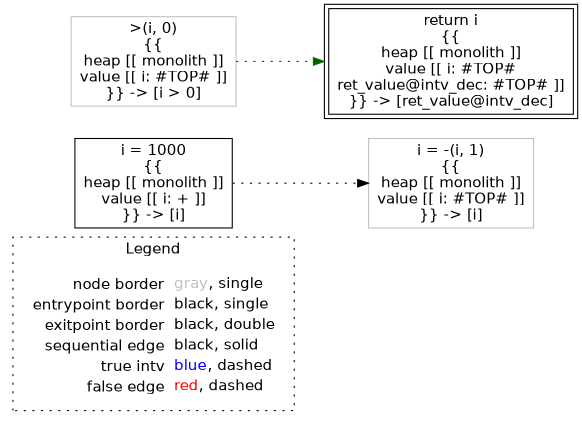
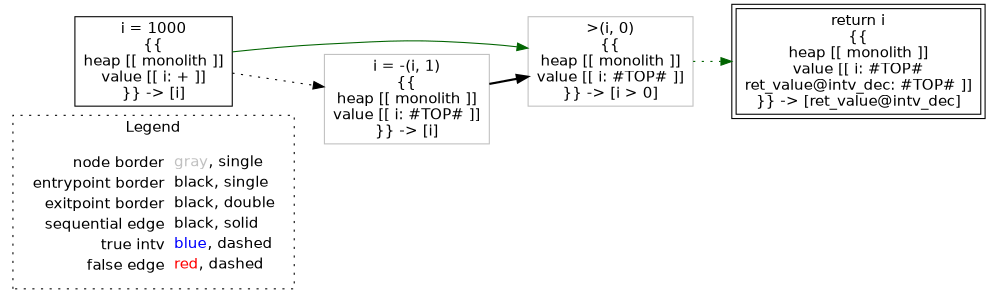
edge "i = 1000" -> ">(i, 0)": added
edge "i = -(i, 1)" -> ">(i, 0)": added
